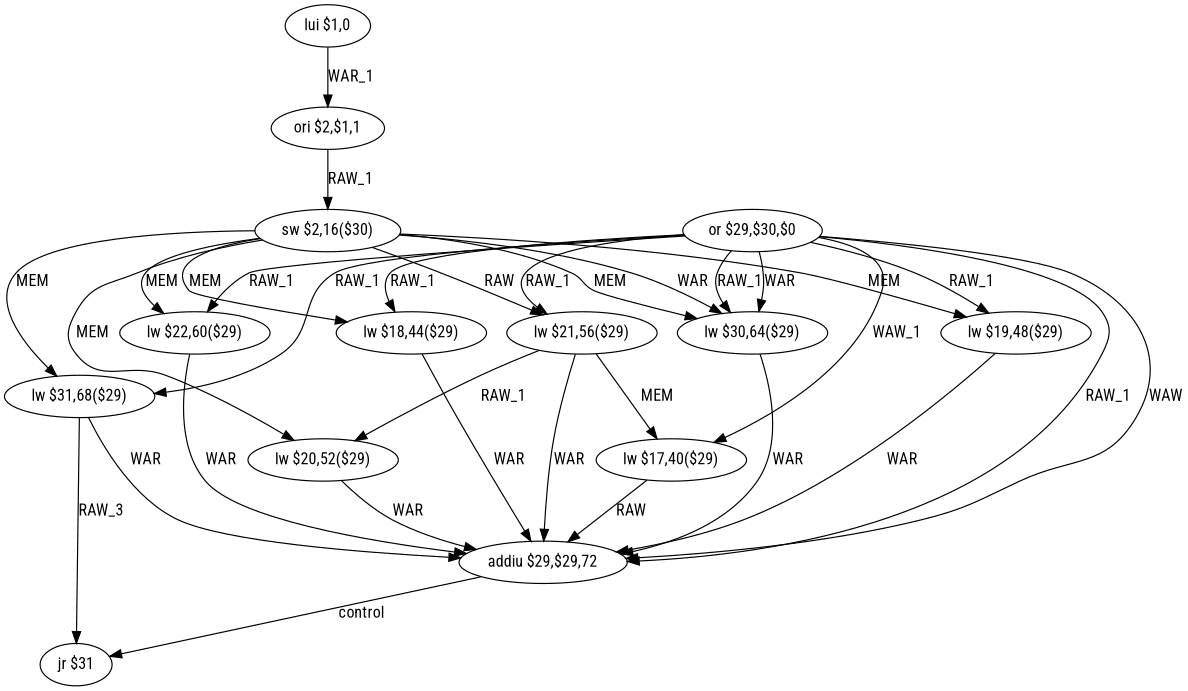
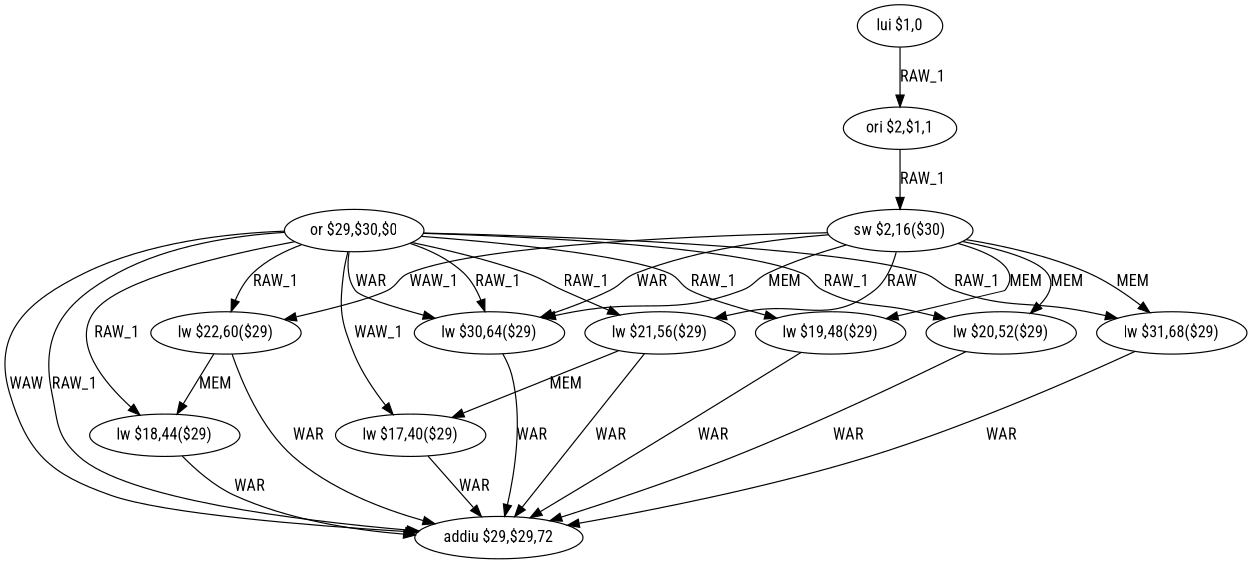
edge "lui $1,0" -> "ori $2,$1,1": label "WAR_1" -> "RAW_1"
edge "sw $2,16($30)" -> "lw $22,60($29)": label "MEM" -> "WAW_1"
edge "sw $2,16($30)" -> "lw $18,44($29)": now "lw $22,60($29)" -> "lw $18,44($29)"
edge "lw $21,56($29)" -> "lw $20,52($29)": now "or $29,$30,$0" -> "lw $20,52($29)"
edge "lw $17,40($29)" -> "addiu $29,$29,72": label "RAW" -> "WAR"
node "jr $31": removed
